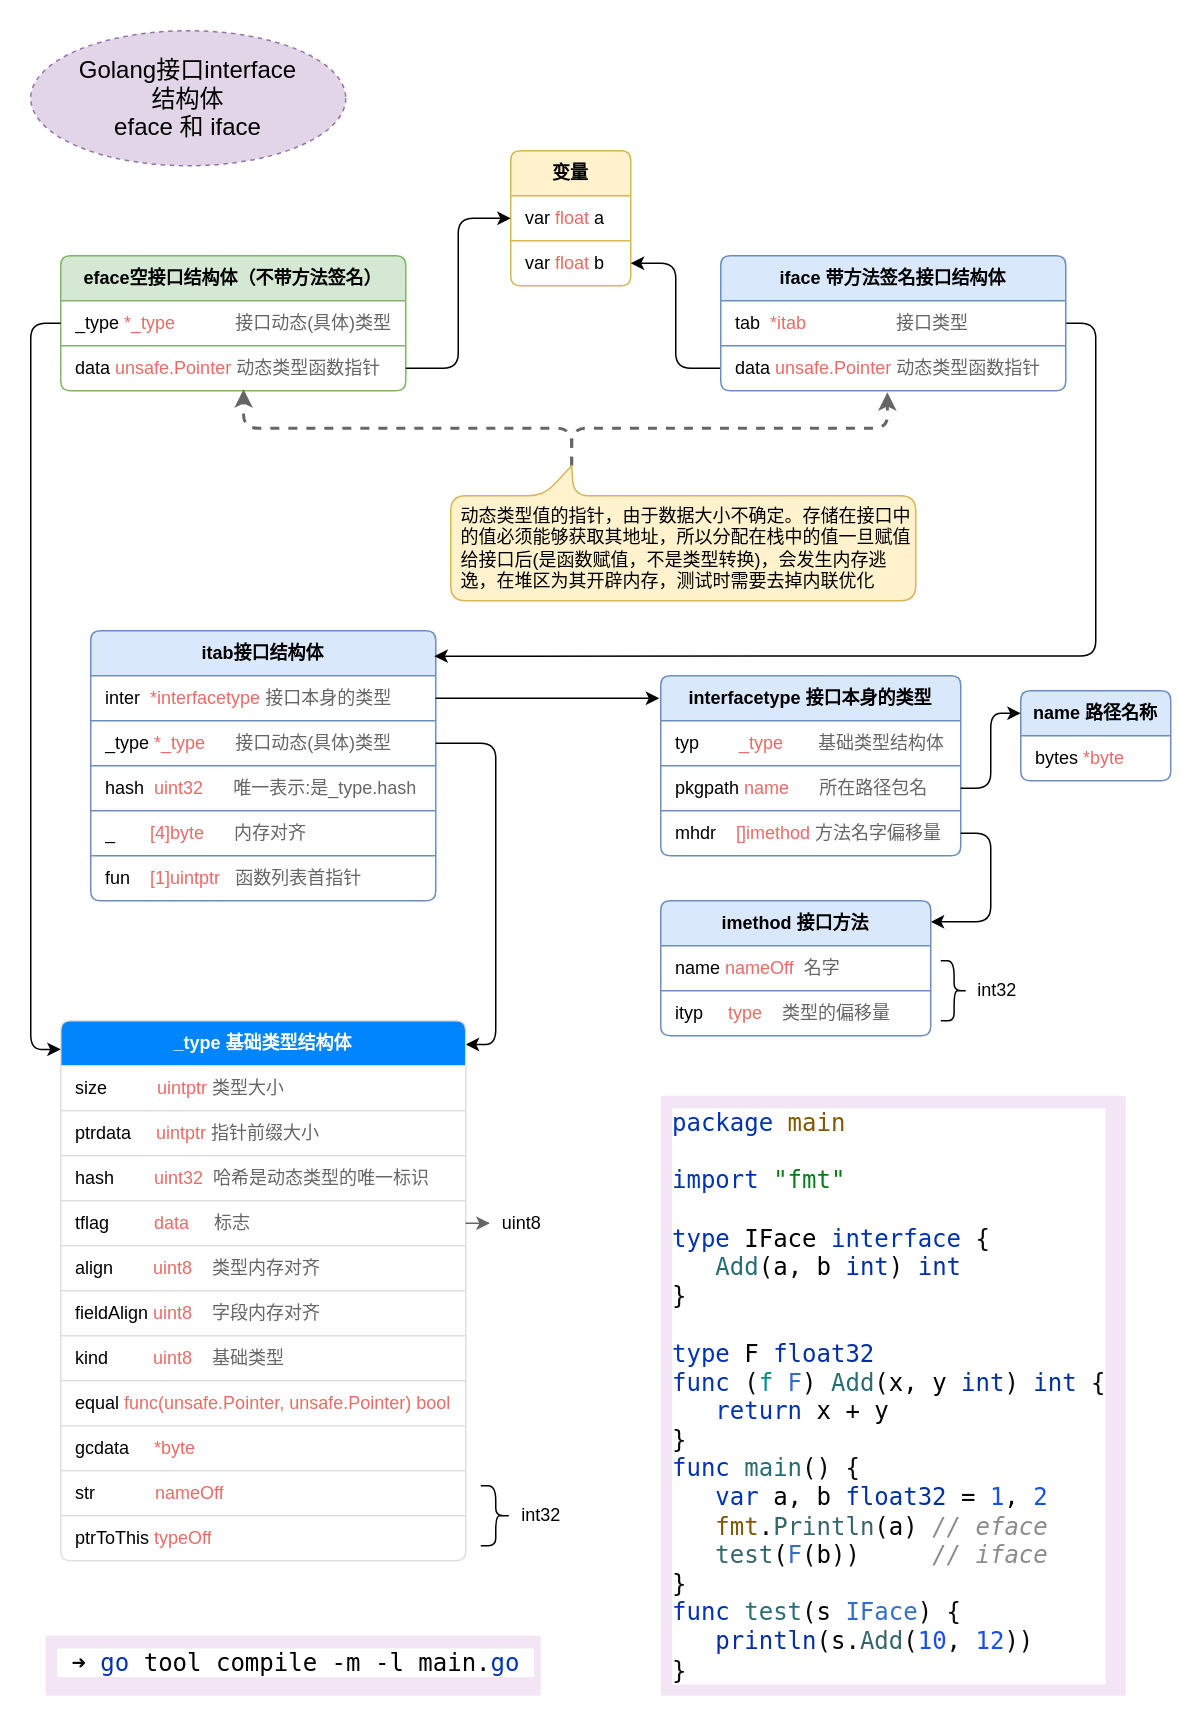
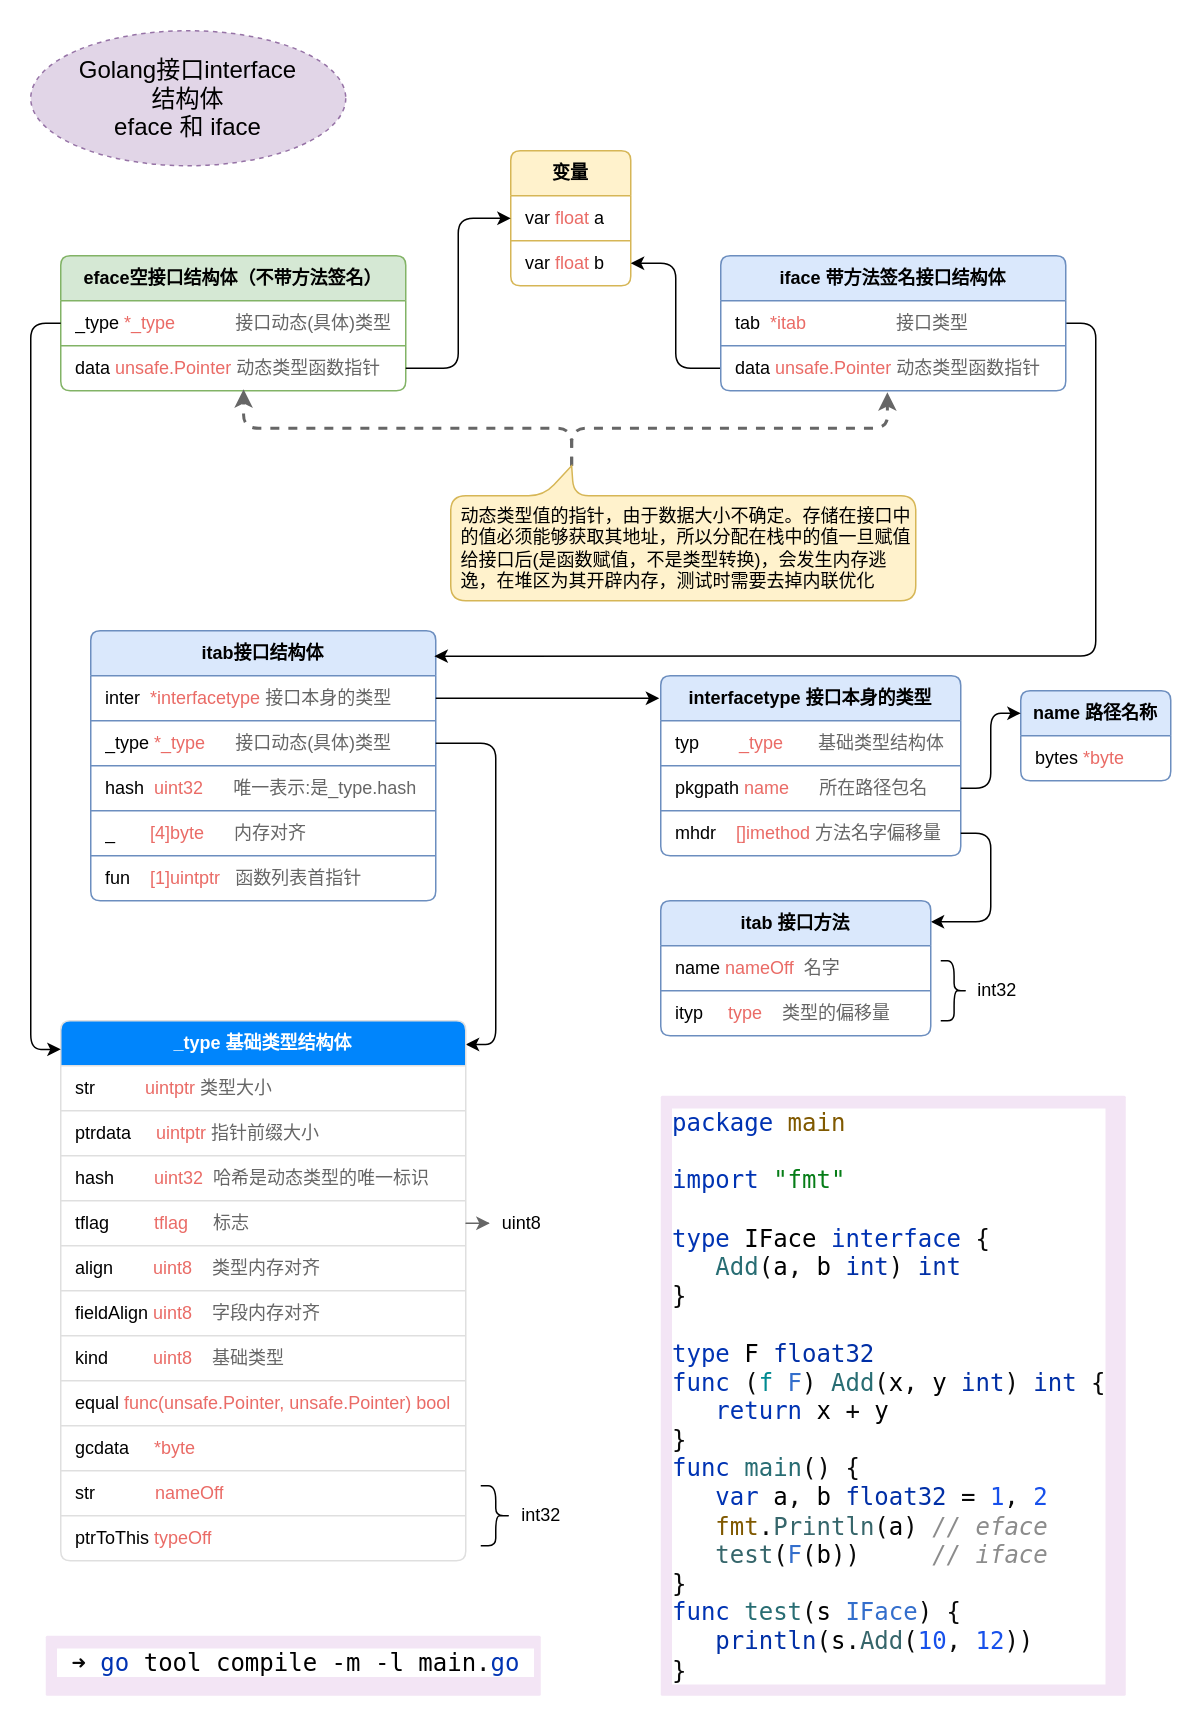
node "imethod 接口方法": label "imethod 接口方法" -> "itab 接口方法"
node "size uintptr 类型大小": label "size uintptr 类型大小" -> "str uintptr 类型大小"
node "tflag data 标志": label "tflag data 标志" -> "tflag tflag 标志"
